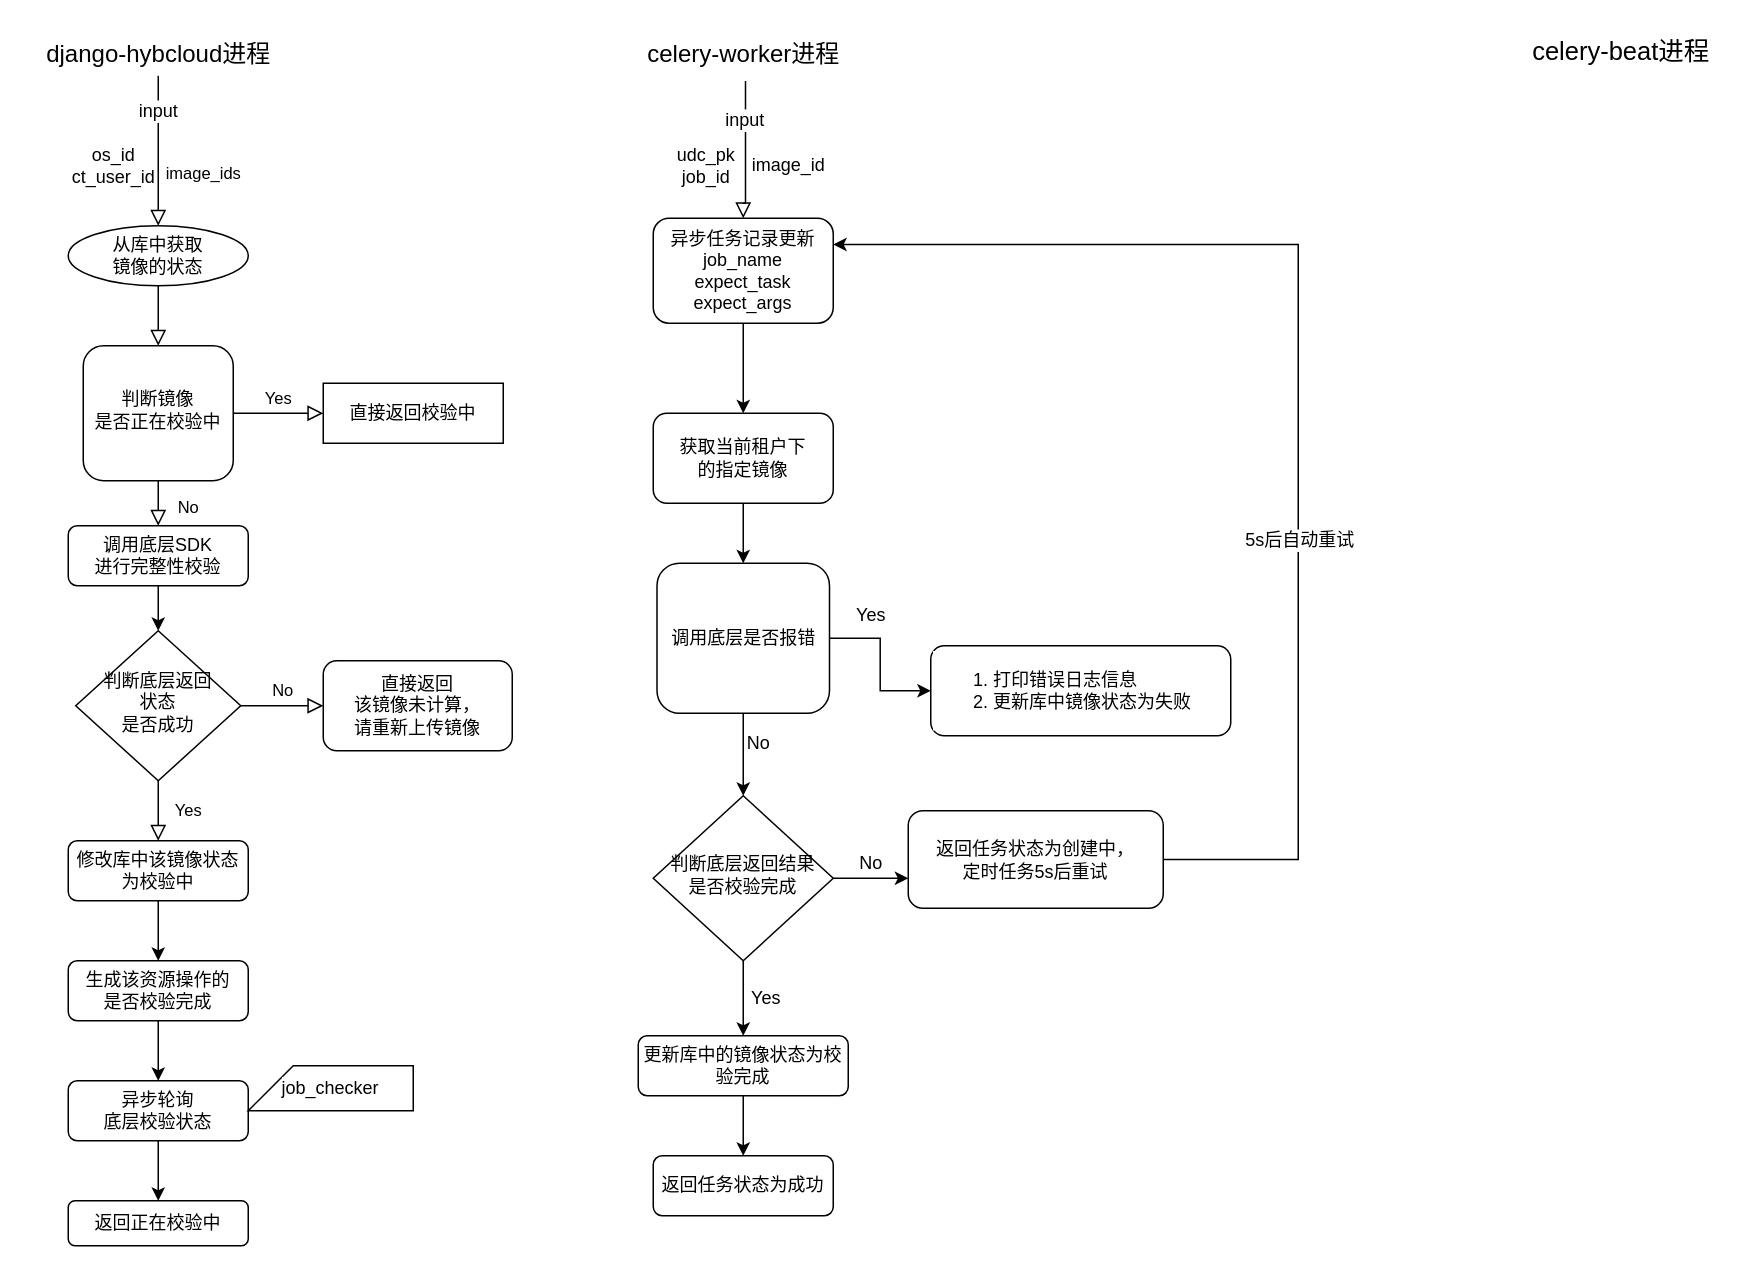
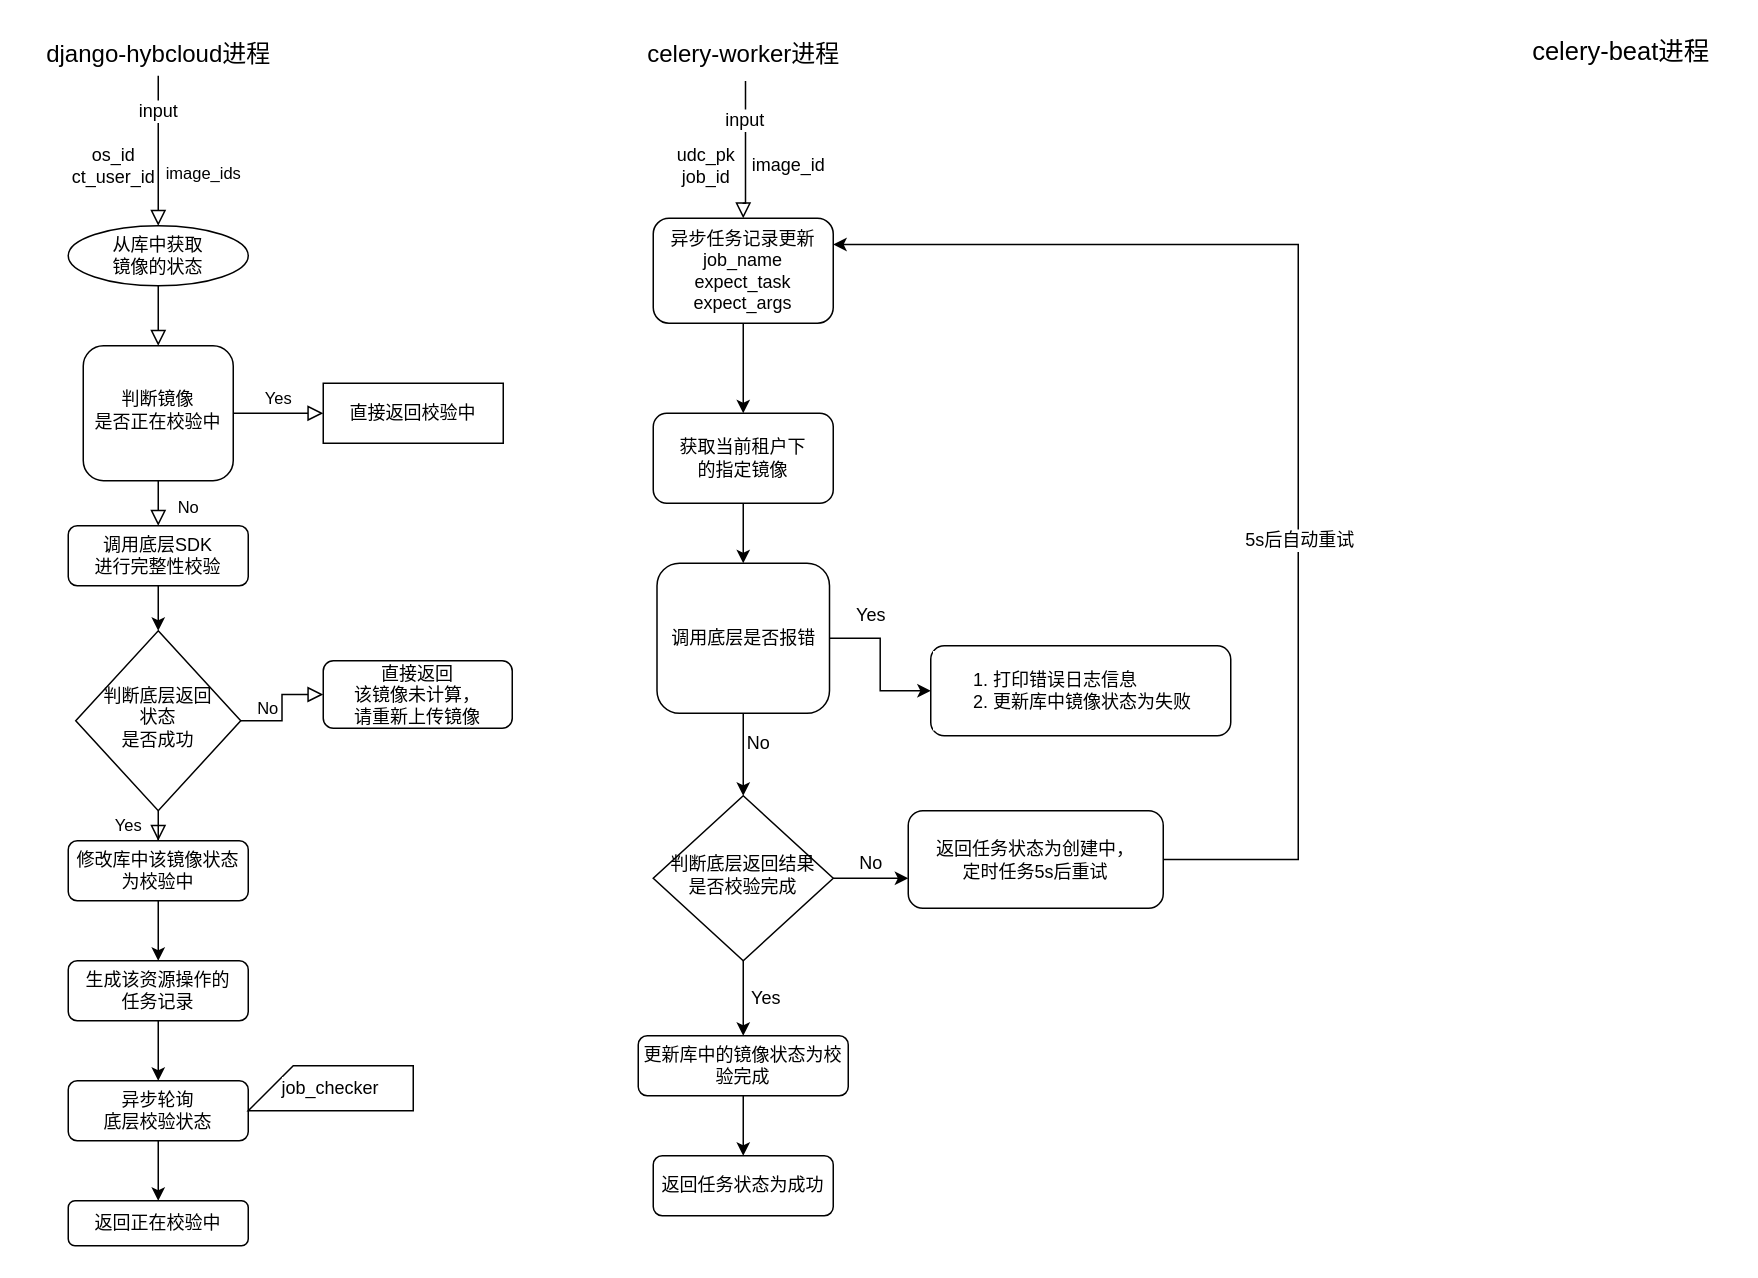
node "判断底层返回 状态 是否成功": size 165x150 -> 165x180
node "直接返回 该镜像未计算， 请重新上传镜像": size 189x90 -> 189x68
node "生成该资源操作的 是否校验完成": label "生成该资源操作的 是否校验完成" -> "生成该资源操作的 任务记录"
